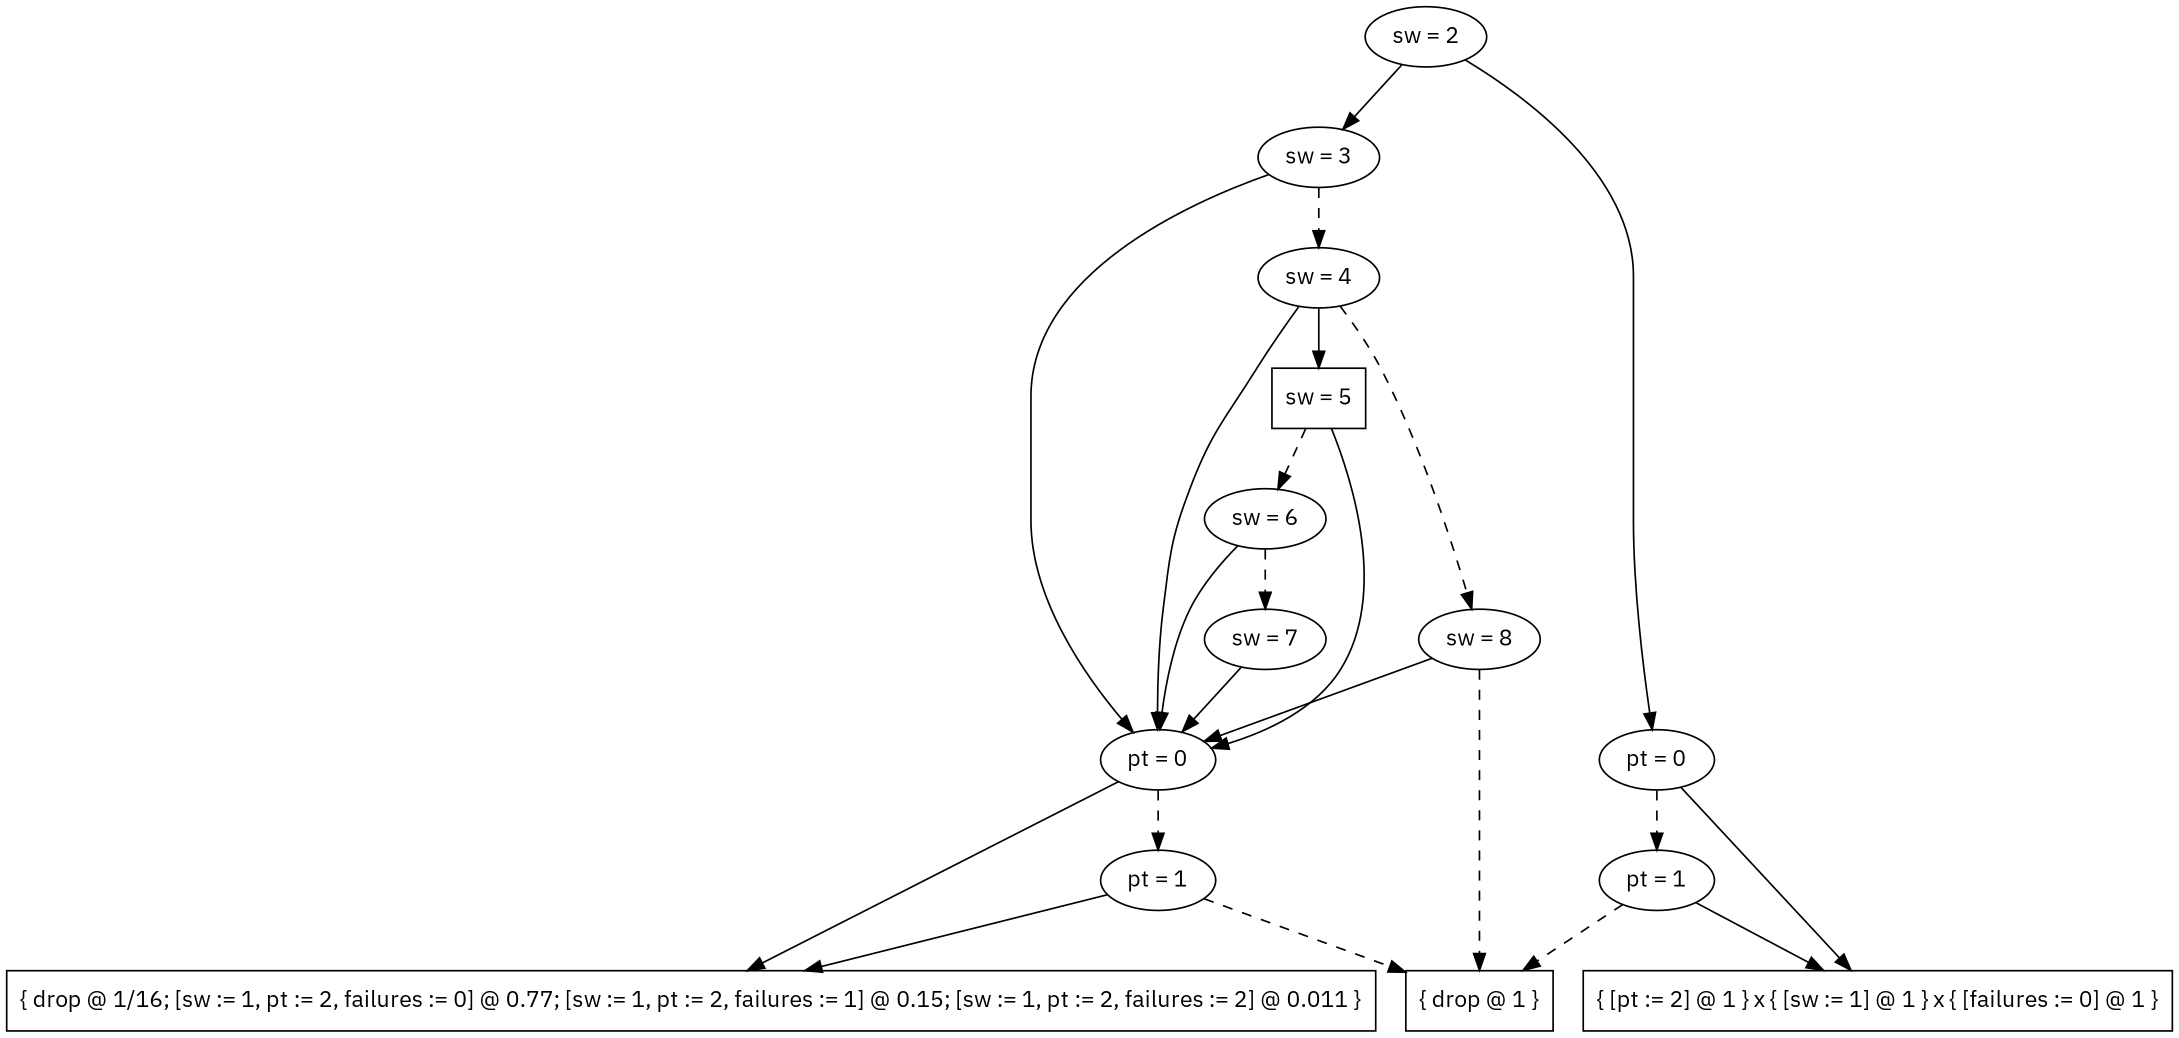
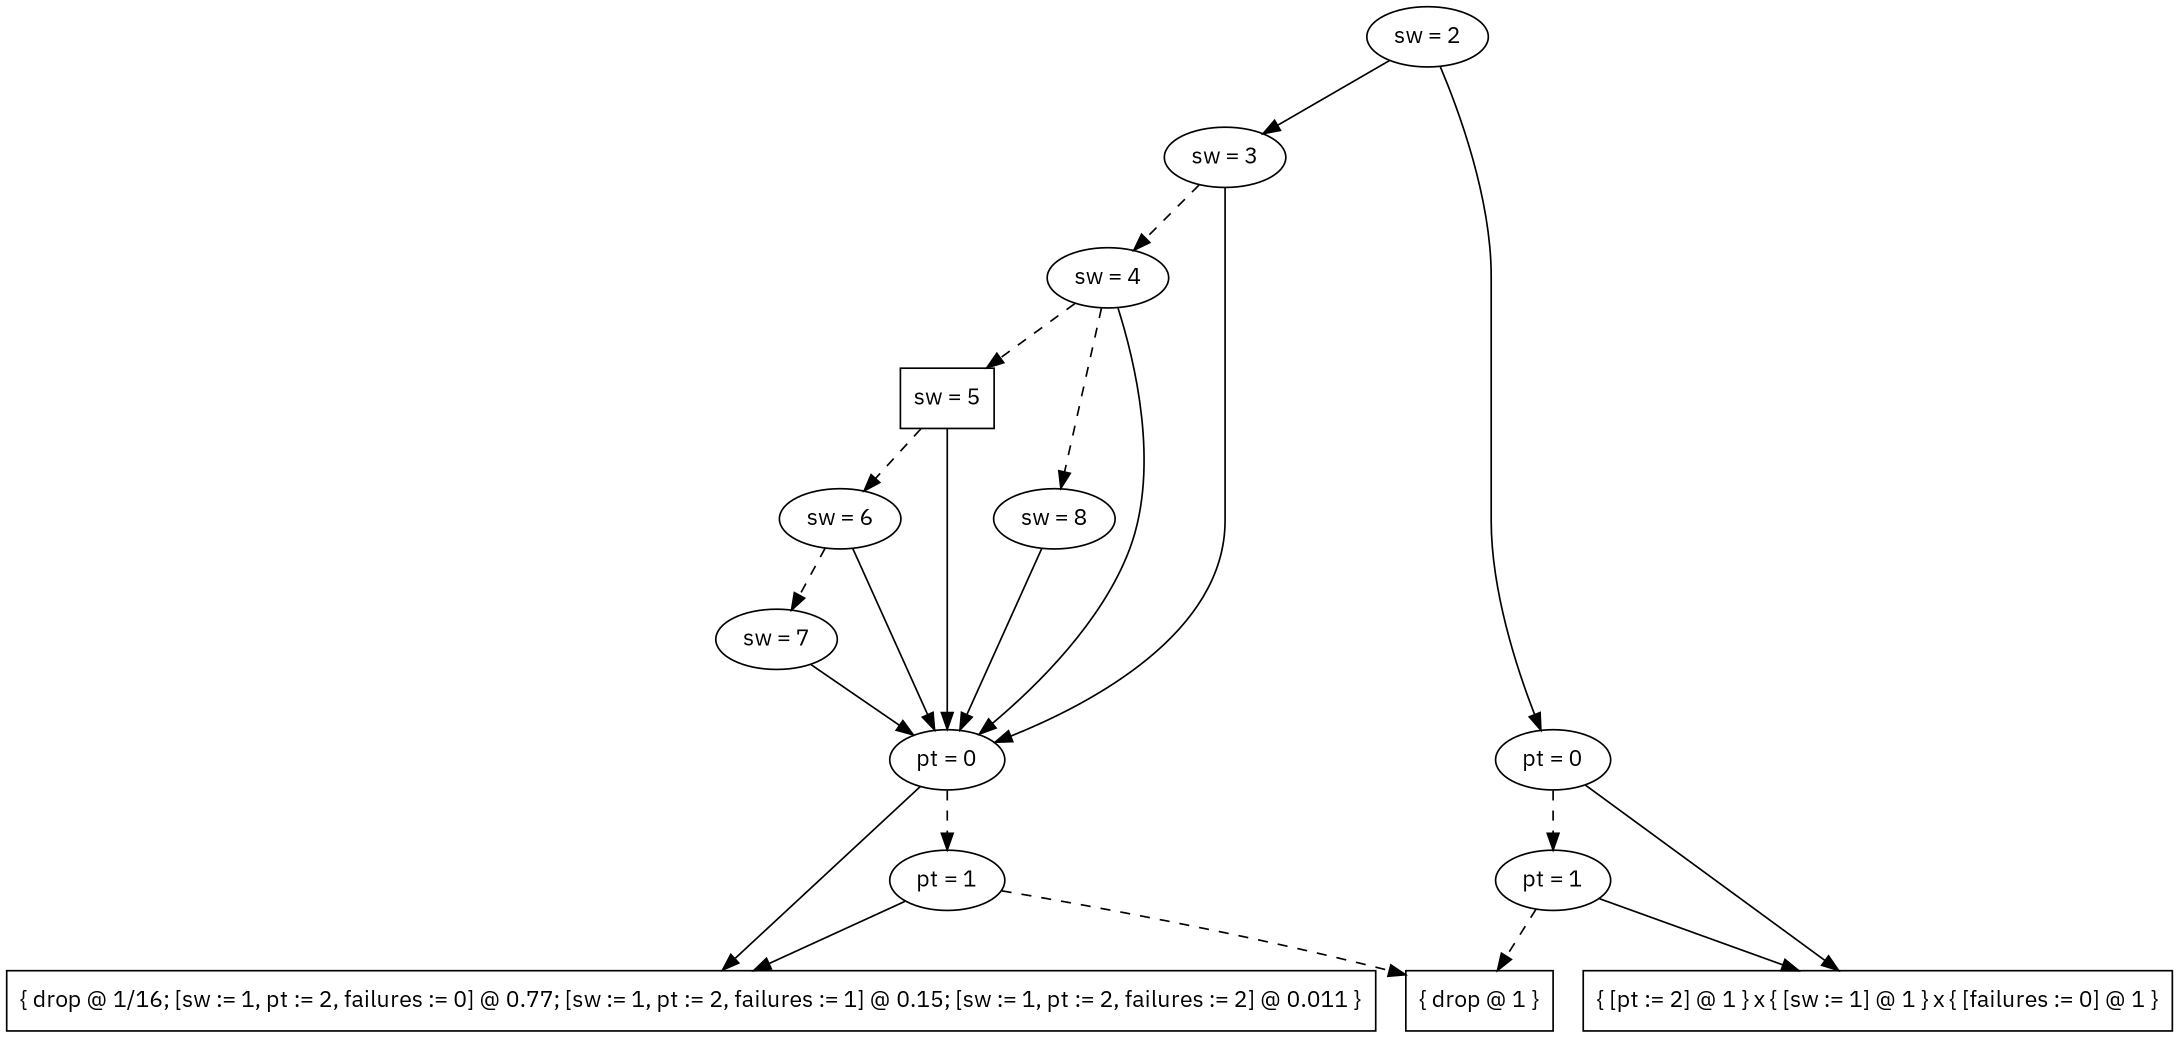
edge "sw = 4" -> "sw = 5": style solid -> dashed
edge "sw = 8" -> "{ drop @ 1 }": removed
